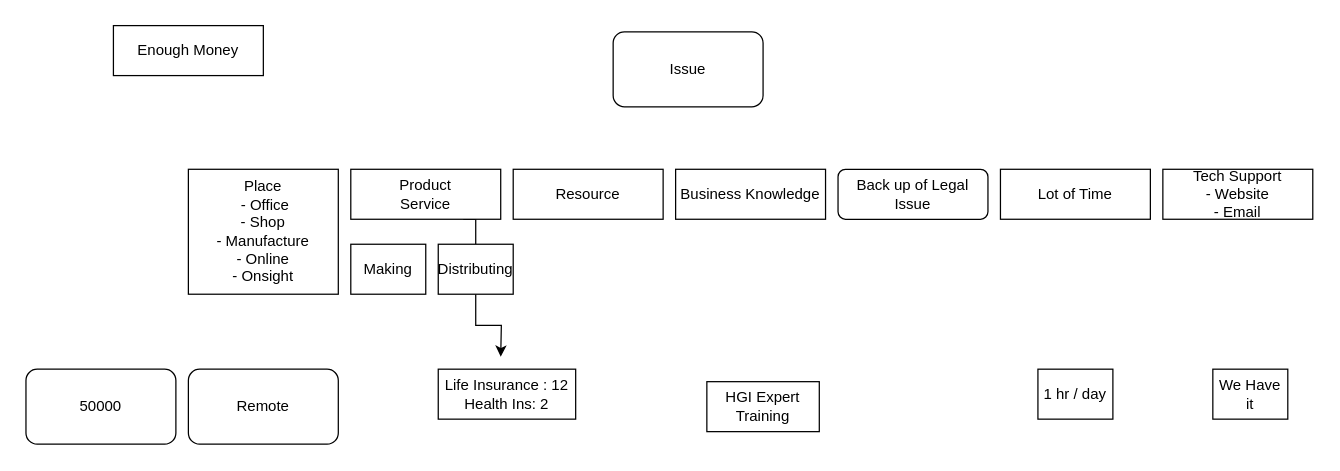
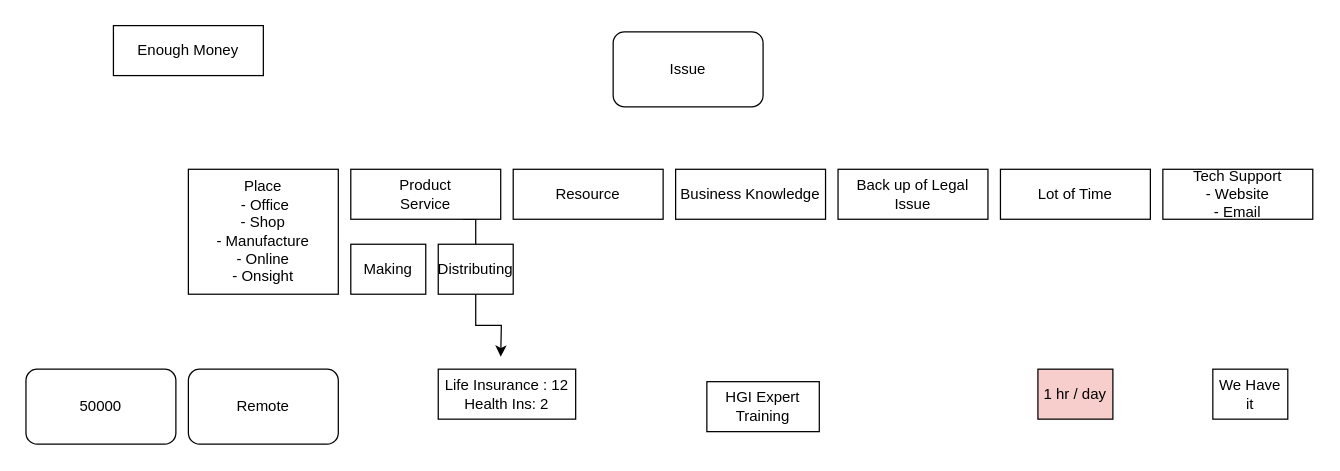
node "Back up of Legal Issue": shape rounded rectangle -> rectangle
node "1 hr / day": fillcolor #ffffff -> #f8cecc
